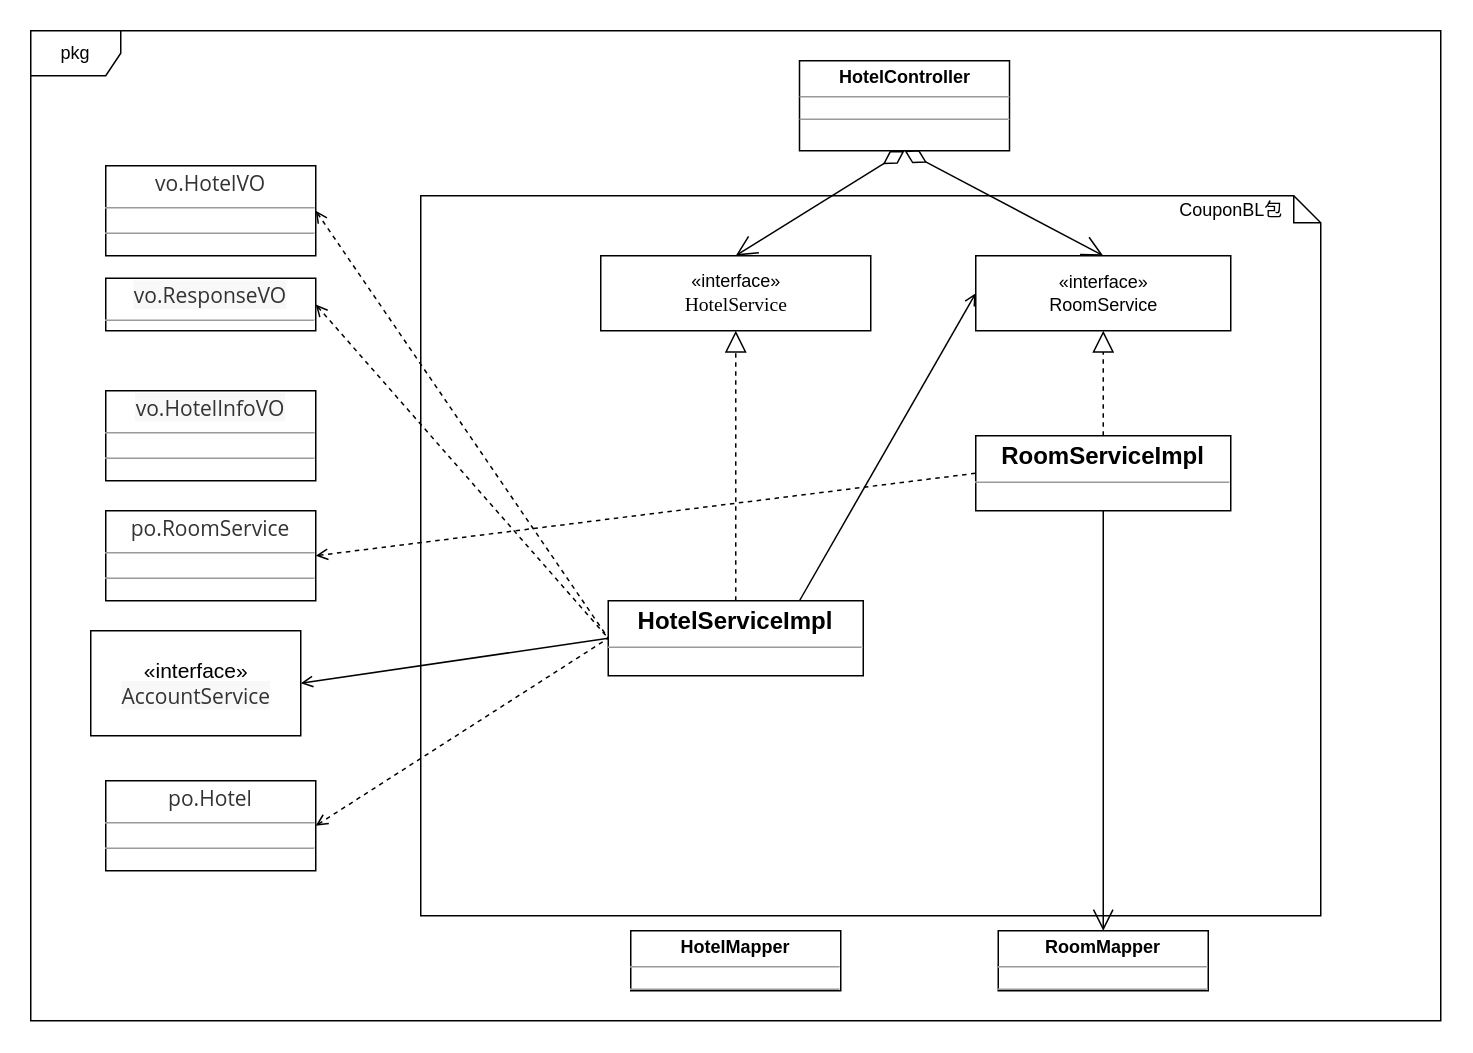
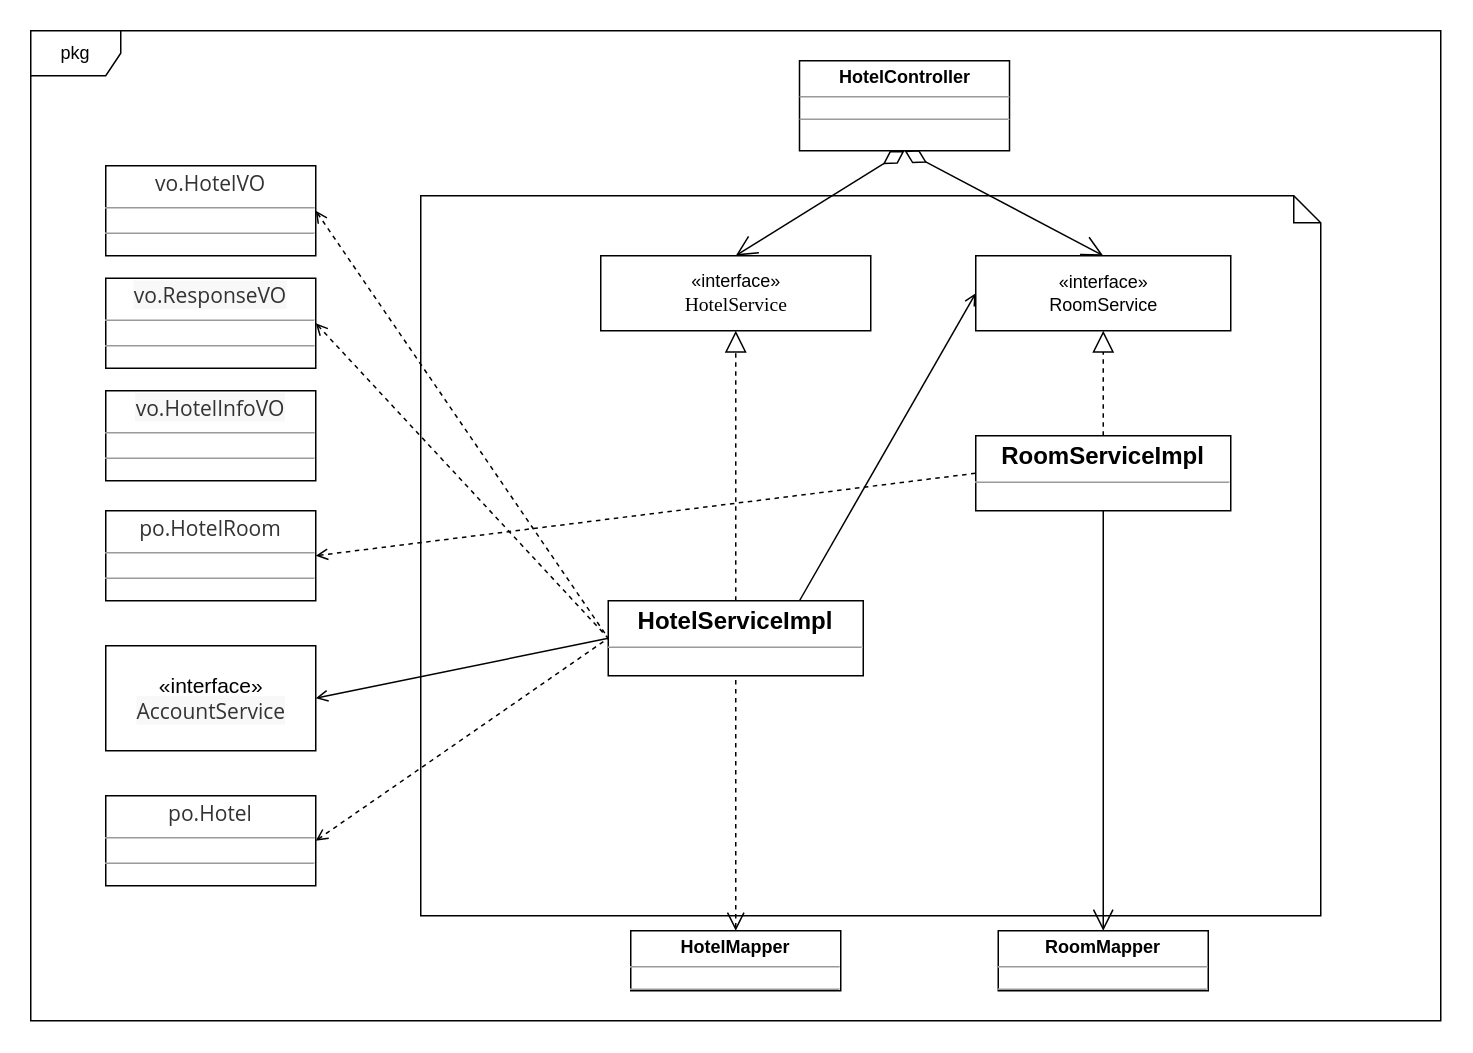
node "CouponBL包": removed
node "vo.ResponseVO": size 210x53 -> 210x90
node "po.RoomService": label "po.RoomService" -> "po.HotelRoom"
node "«interface» AccountService": moved (196, 683) -> (211, 698)
edge "HotelServiceImpl" -> "HotelMapper": added
node "po.Hotel": moved (211, 826) -> (211, 841)
